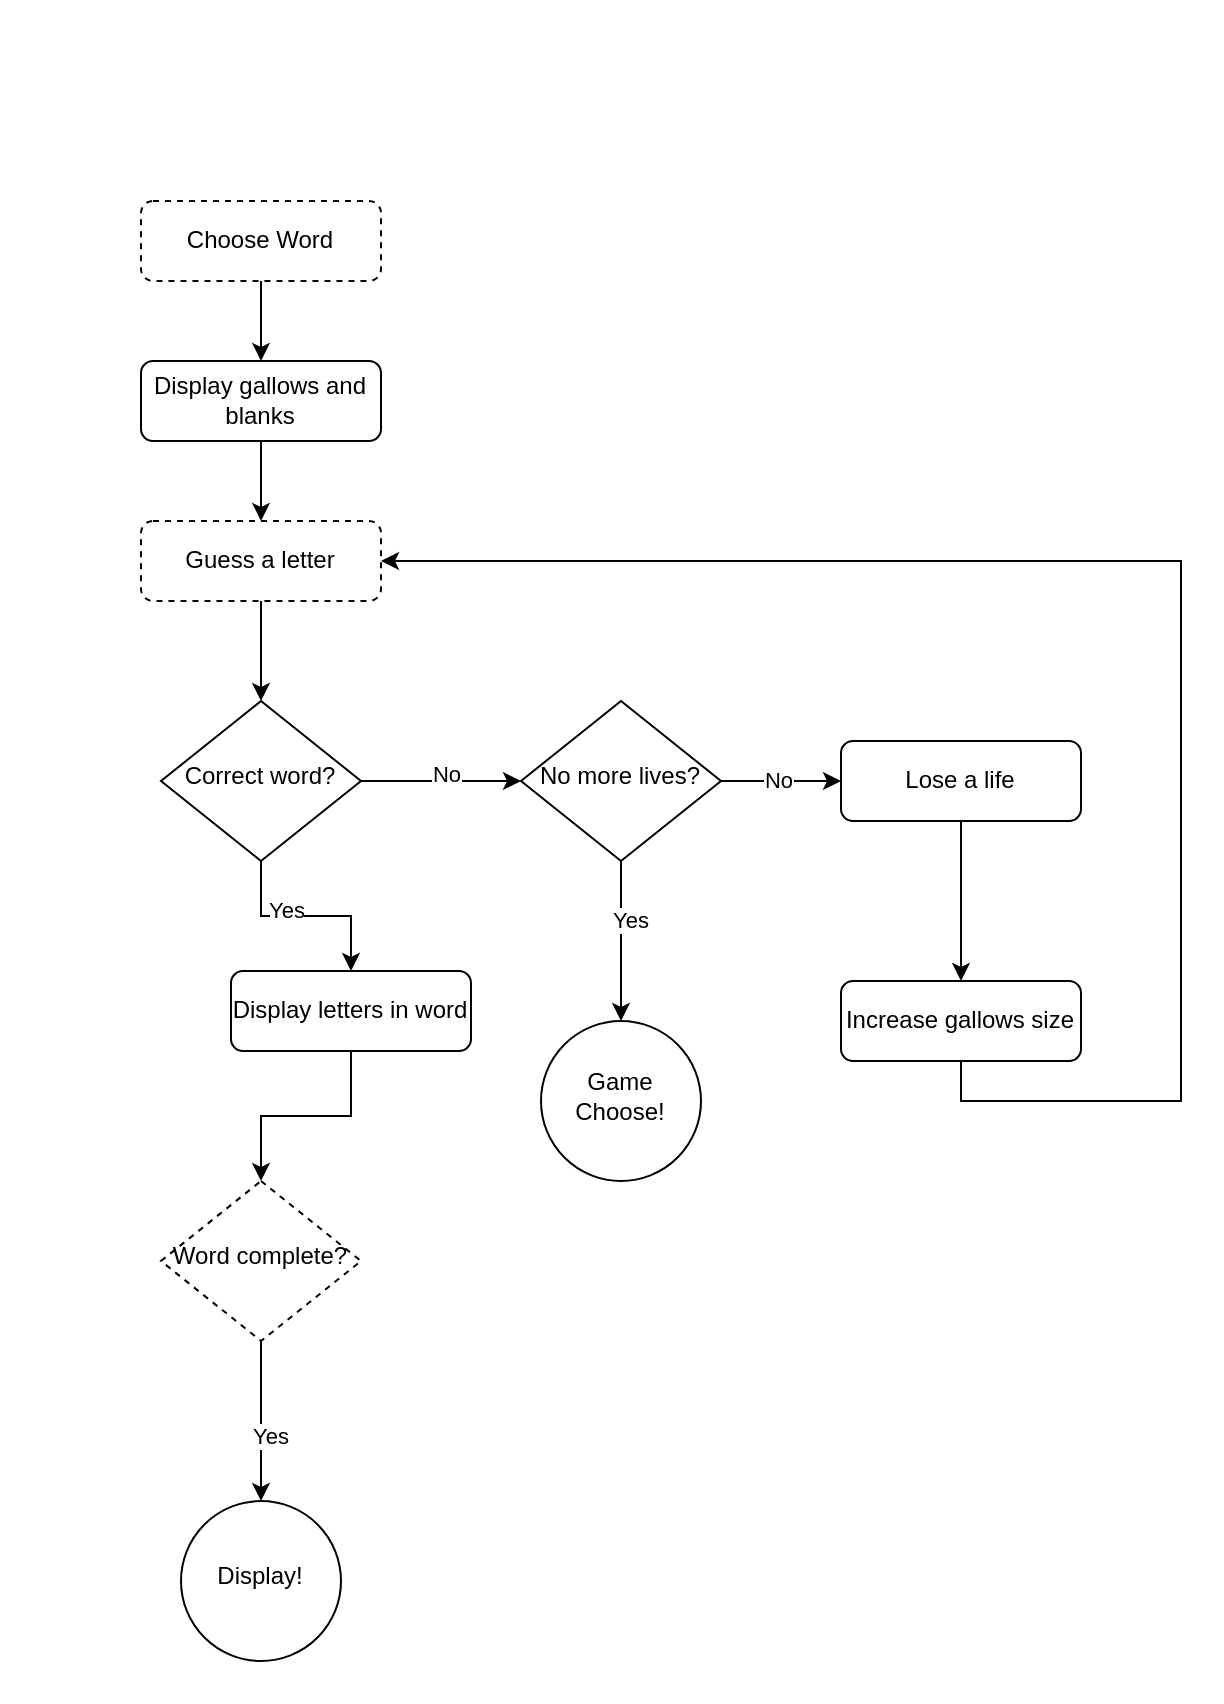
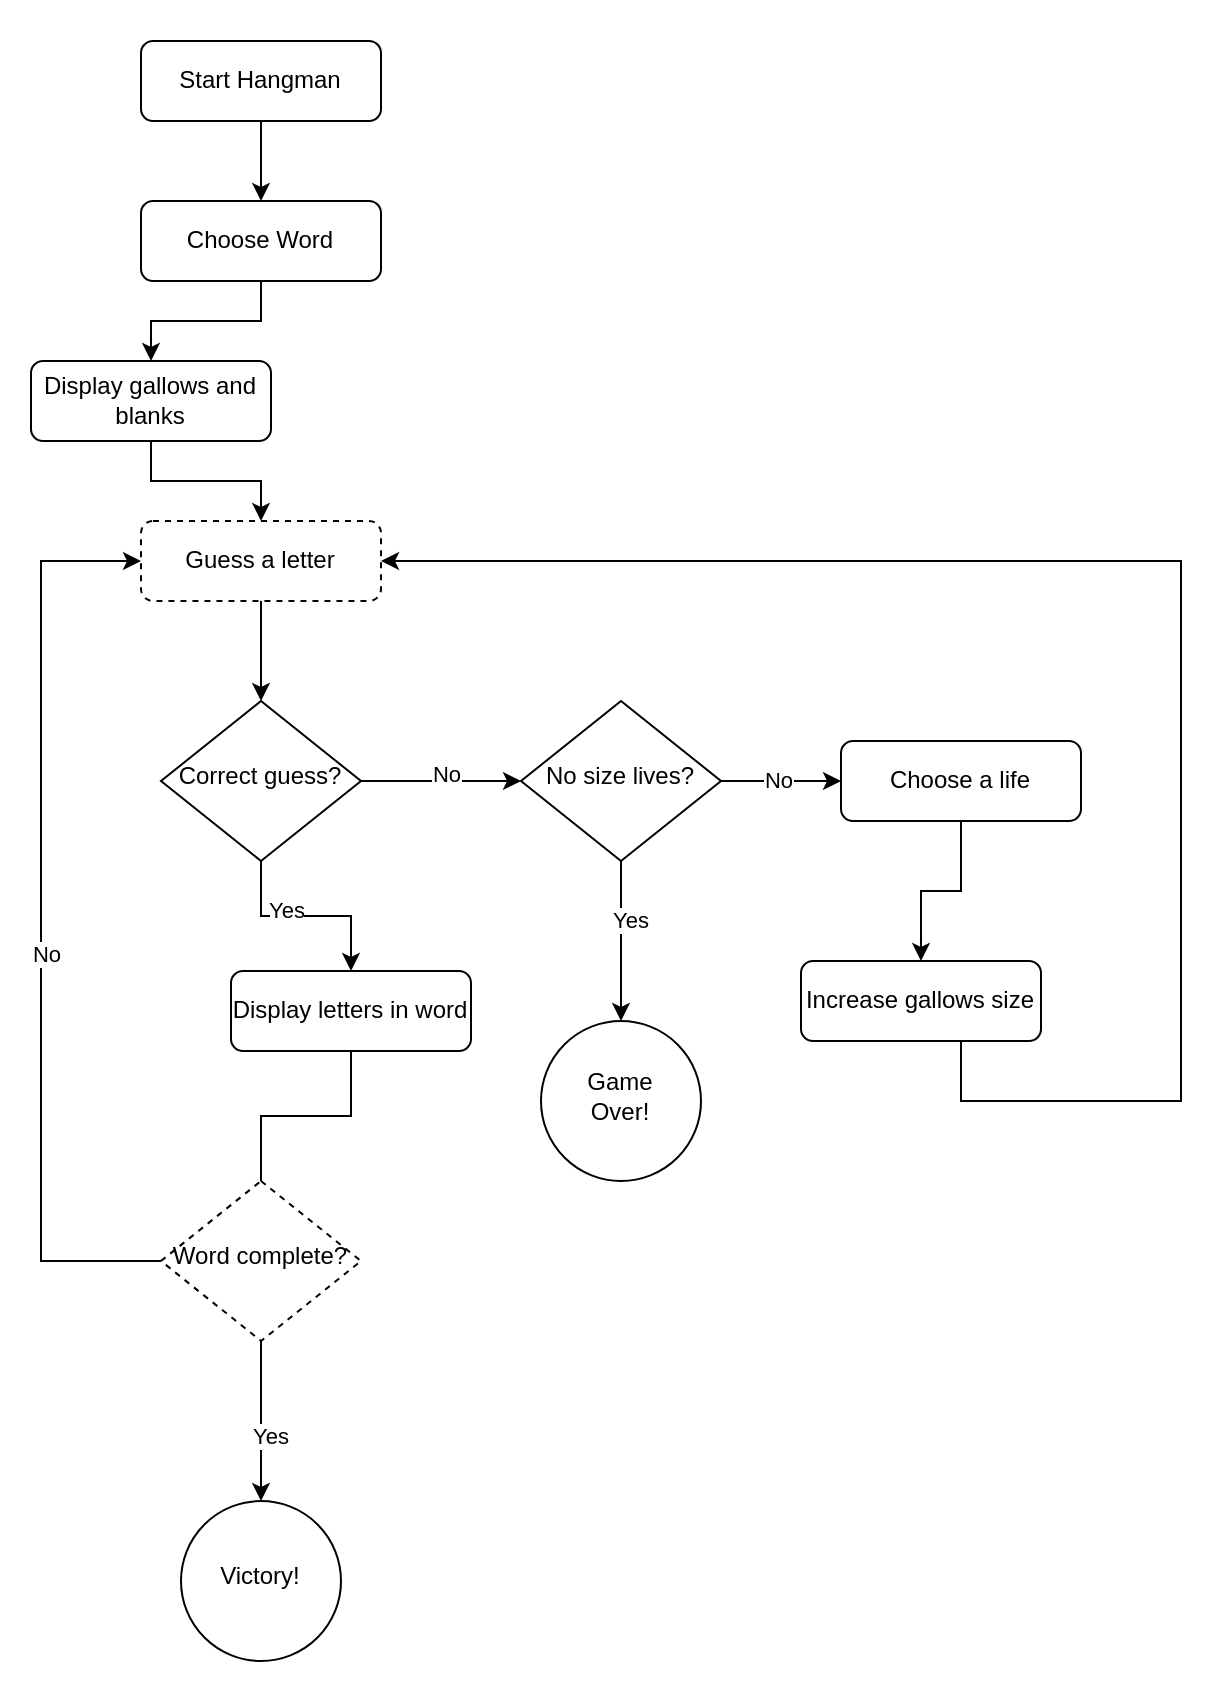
node "Start Hangman": added
edge "Start Hangman" -> "Choose Word": added
node "Choose Word": style dashed -> solid
node "Display gallows and blanks": moved (261, 401) -> (151, 401)
node "Correct word?": label "Correct word?" -> "Correct guess?"
node "No more lives?": label "No more lives?" -> "No size lives?"
node "Lose a life": label "Lose a life" -> "Choose a life"
edge "Word complete?" -> "Guess a letter": added, label "No"
node "Increase gallows size": moved (961, 1021) -> (921, 1001)
node "Game Choose!": label "Game Choose!" -> "Game Over!"
edge "Display letters in word" -> "Word complete?": arrowhead classic -> none
node "Display!": label "Display!" -> "Victory!"
